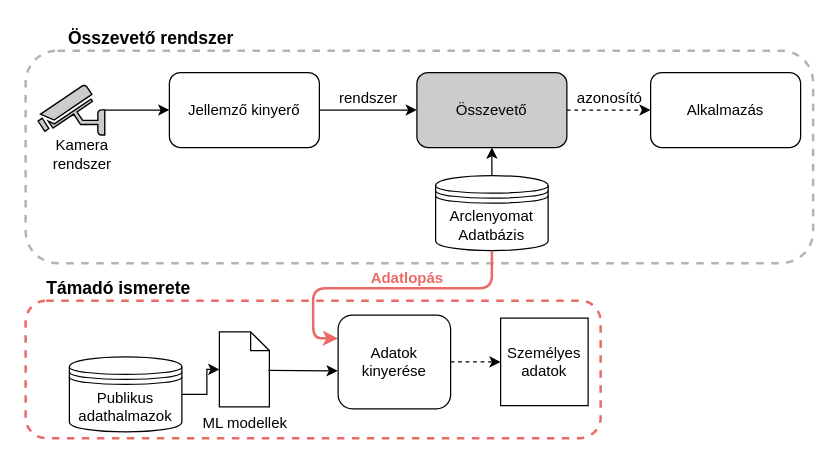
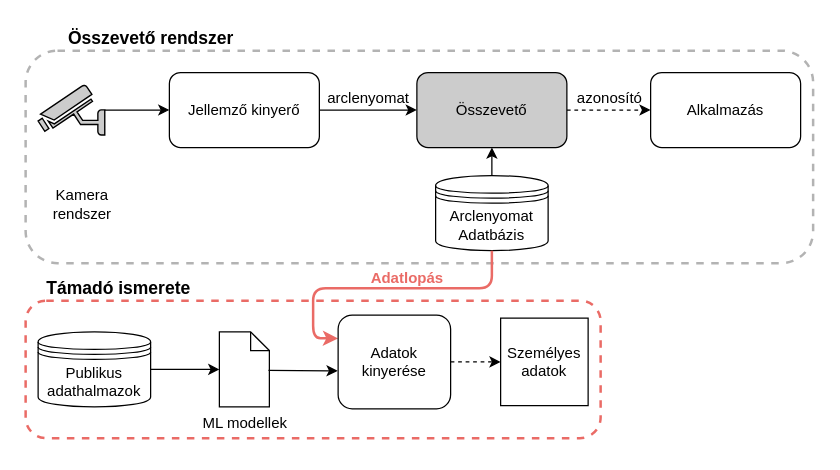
node "rendszer": label "rendszer" -> "arclenyomat"
node "Kamera rendszer": moved (82, 154) -> (82, 204)
node "Publikus adathalmazok": moved (126, 394) -> (94, 369)
